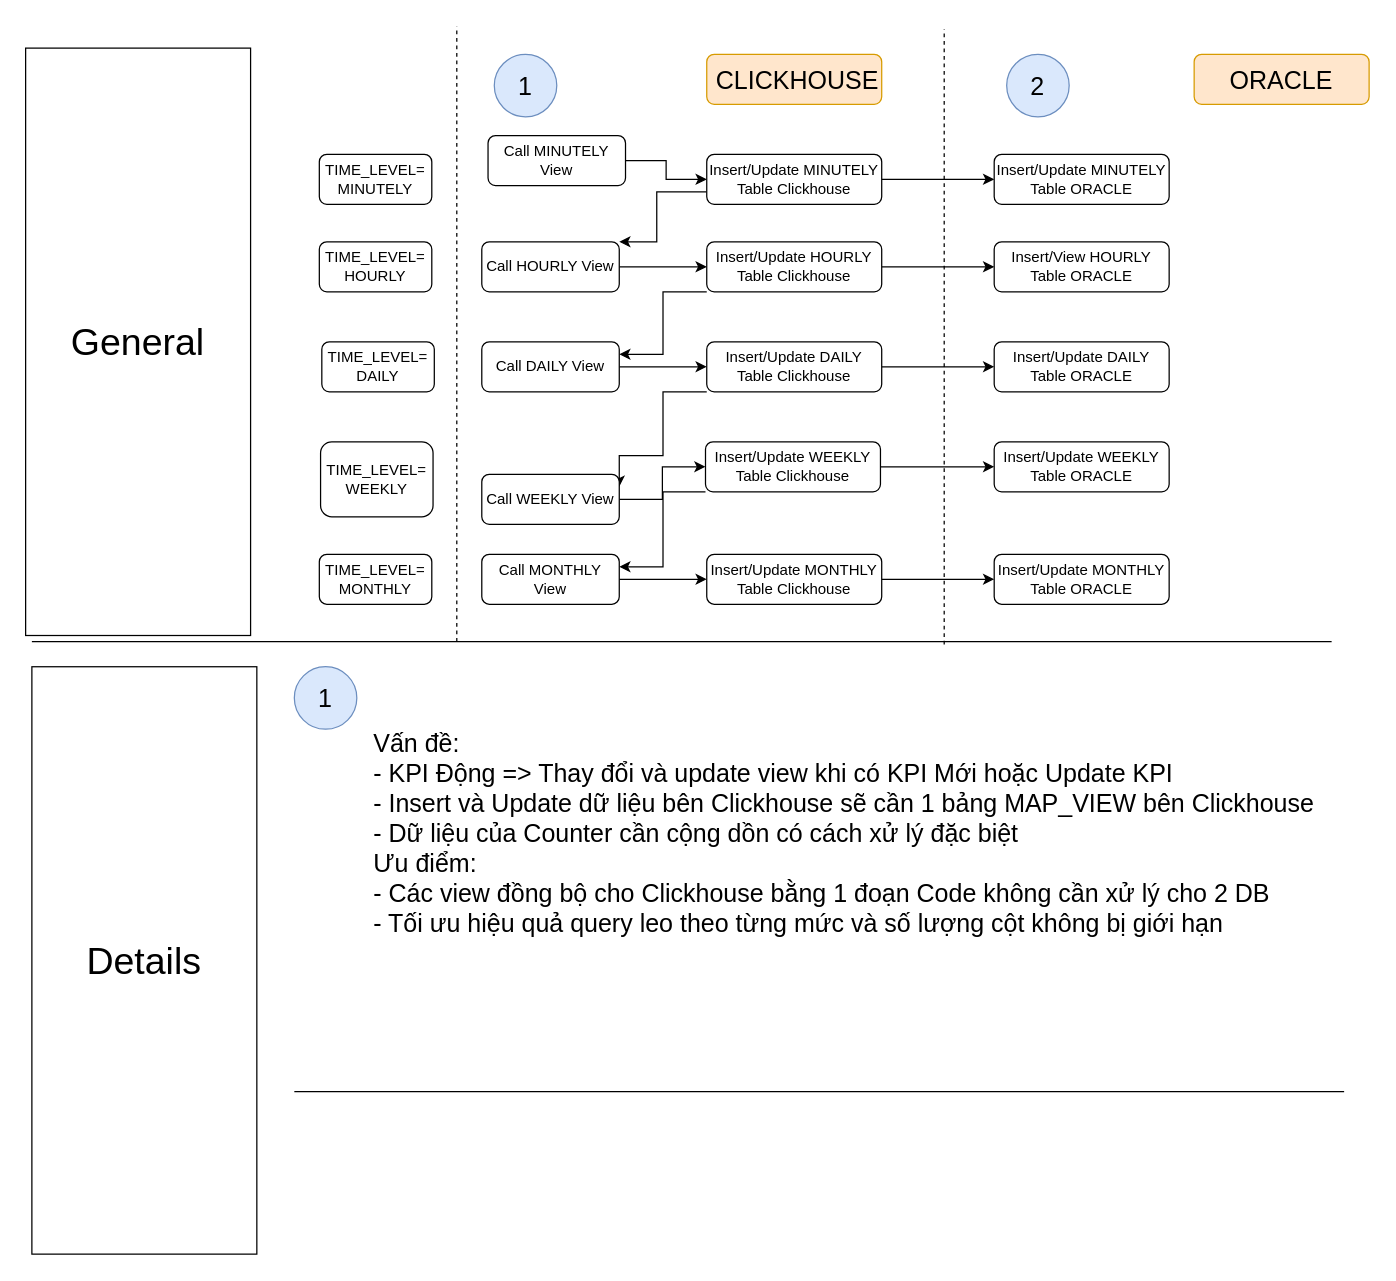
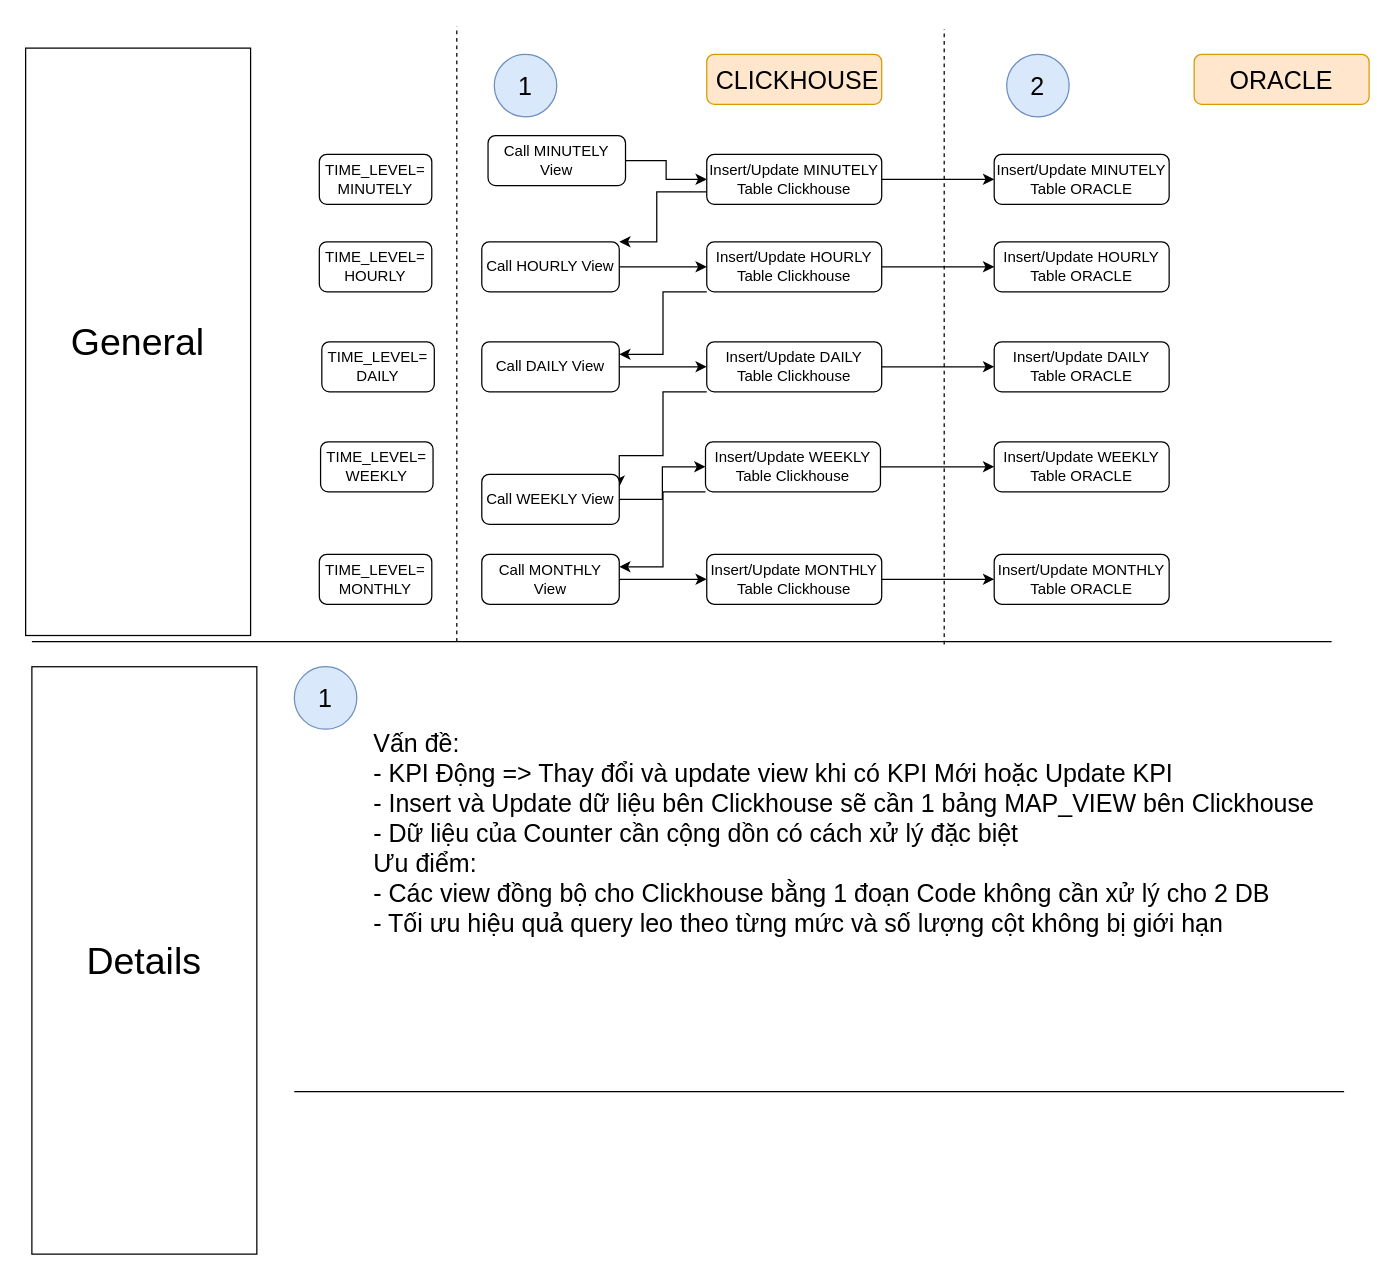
node "Insert/View HOURLY Table ORACLE": label "Insert/View HOURLY Table ORACLE" -> "Insert/Update HOURLY Table ORACLE"
node "TIME_LEVEL= WEEKLY": size 113x75 -> 113x50
